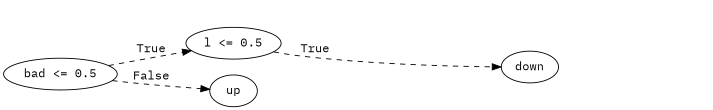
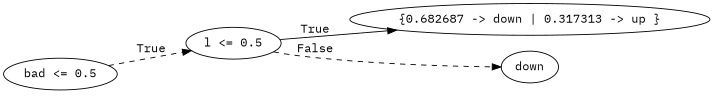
node "{0.682687 -> down | 0.317313 -> up }": added
edge "l <= 0.5" -> "down": label "True" -> "False"
node "up": removed
